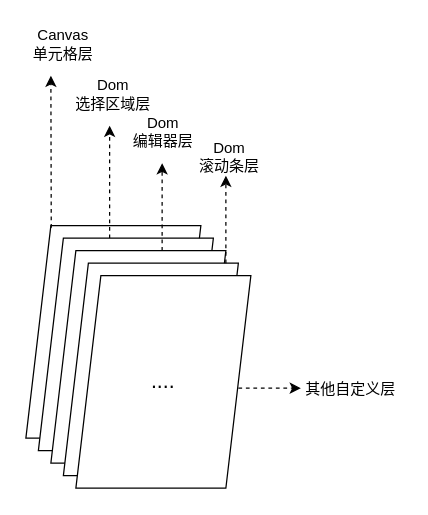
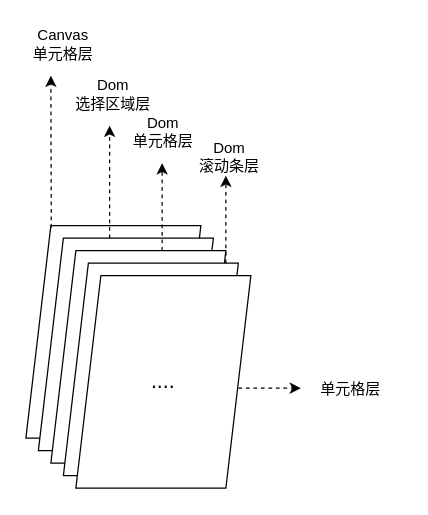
node "Dom 编辑器层": label "Dom 编辑器层" -> "Dom 单元格层"
node "其他自定义层": label "其他自定义层" -> "单元格层"
